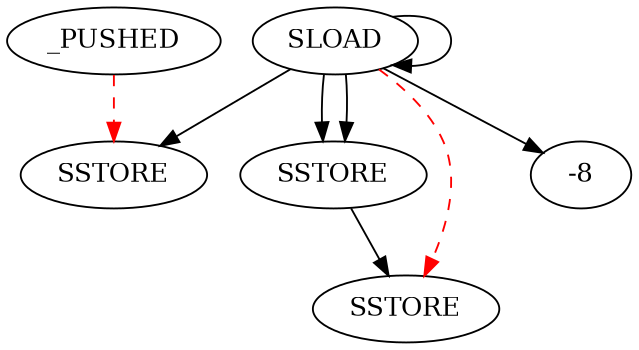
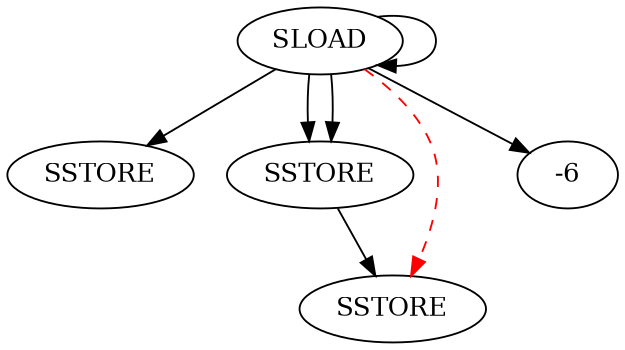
node "_PUSHED": removed
node "-8": label "-8" -> "-6"
